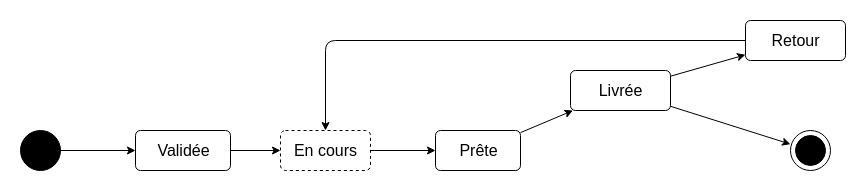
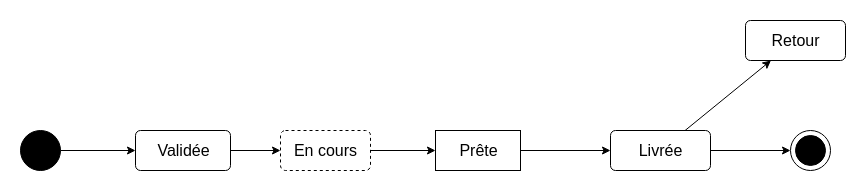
edge "Retour" -> "En cours": removed
node "Livrée": moved (621, 91) -> (661, 151)
node "Prête": shape rounded rectangle -> rectangle
